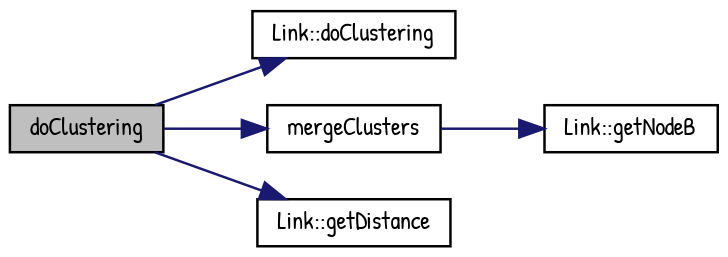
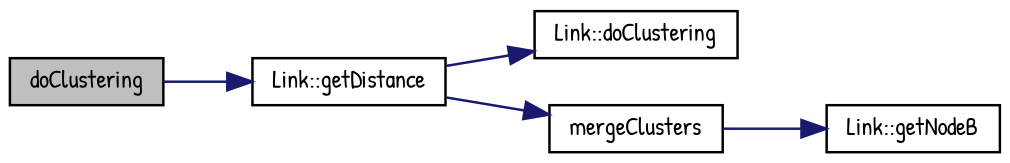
edge "doClustering" -> "Link::doClustering": now "Link::getDistance" -> "Link::doClustering"
edge "doClustering" -> "mergeClusters": now "Link::getDistance" -> "mergeClusters"
